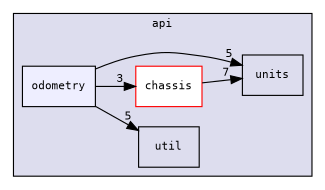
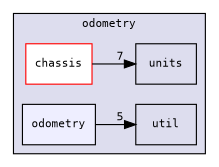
cluster "api": label "api" -> "odometry"
edge "odometry" -> "units": removed
edge "odometry" -> "chassis": removed
